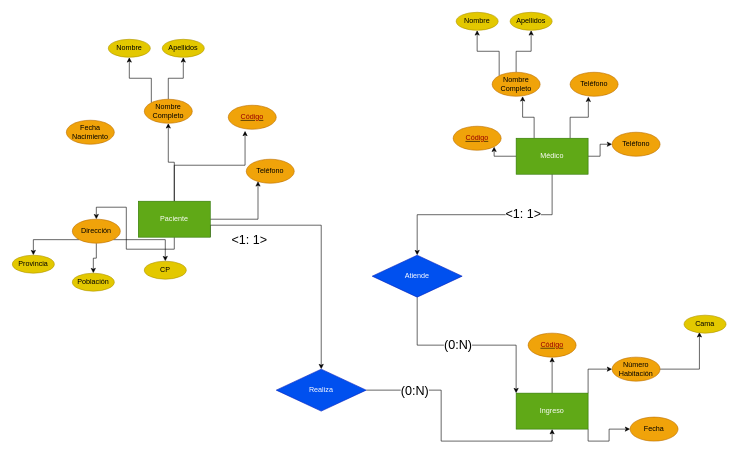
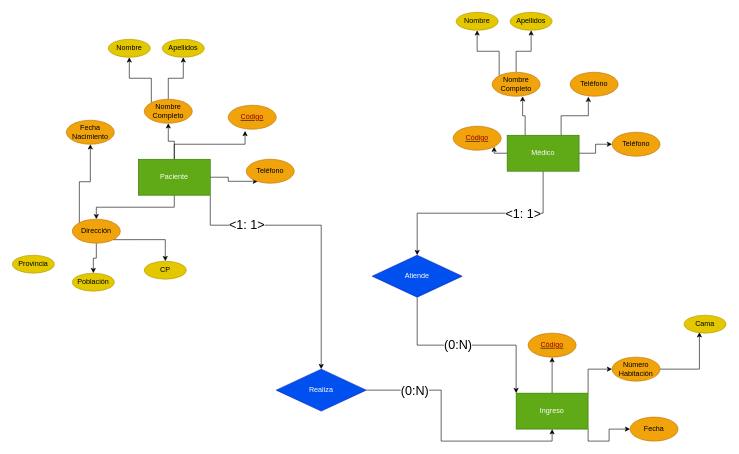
node "Médico": moved (552, 156) -> (543, 153)
node "Paciente": moved (174, 219) -> (174, 177)
edge "Dirección" -> "Provincia": now "Dirección" -> "Fecha Nacimiento"
